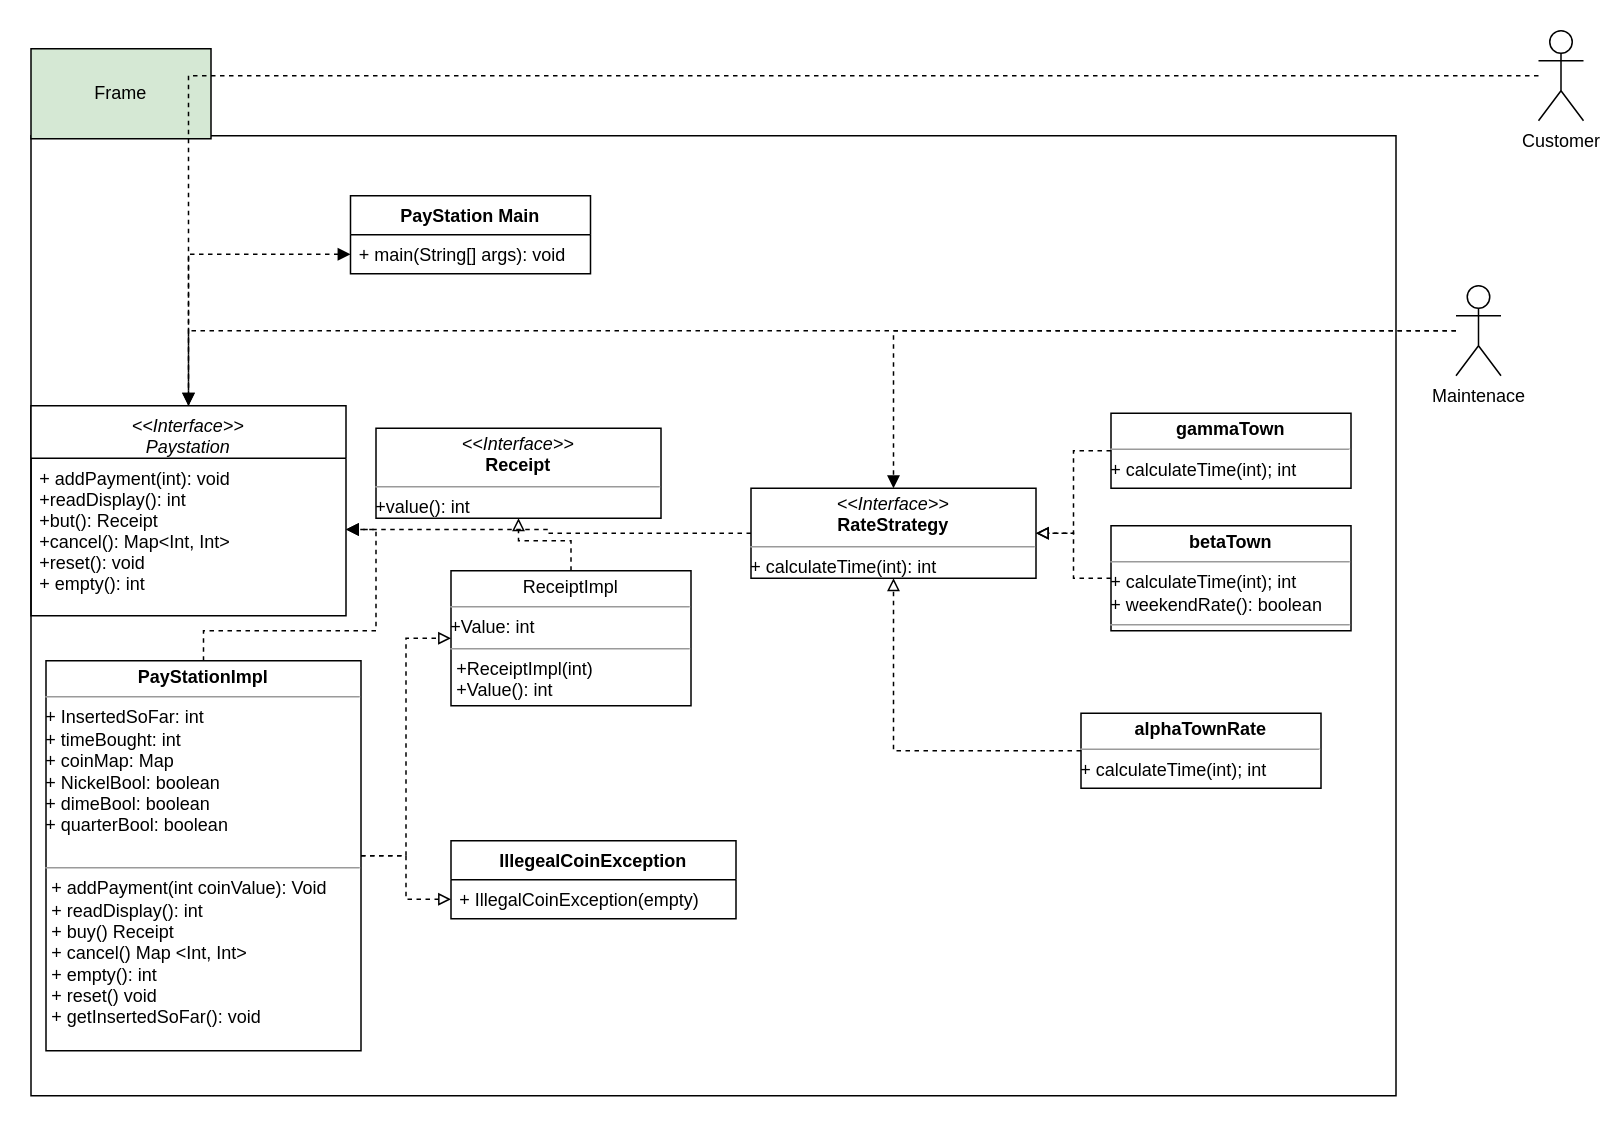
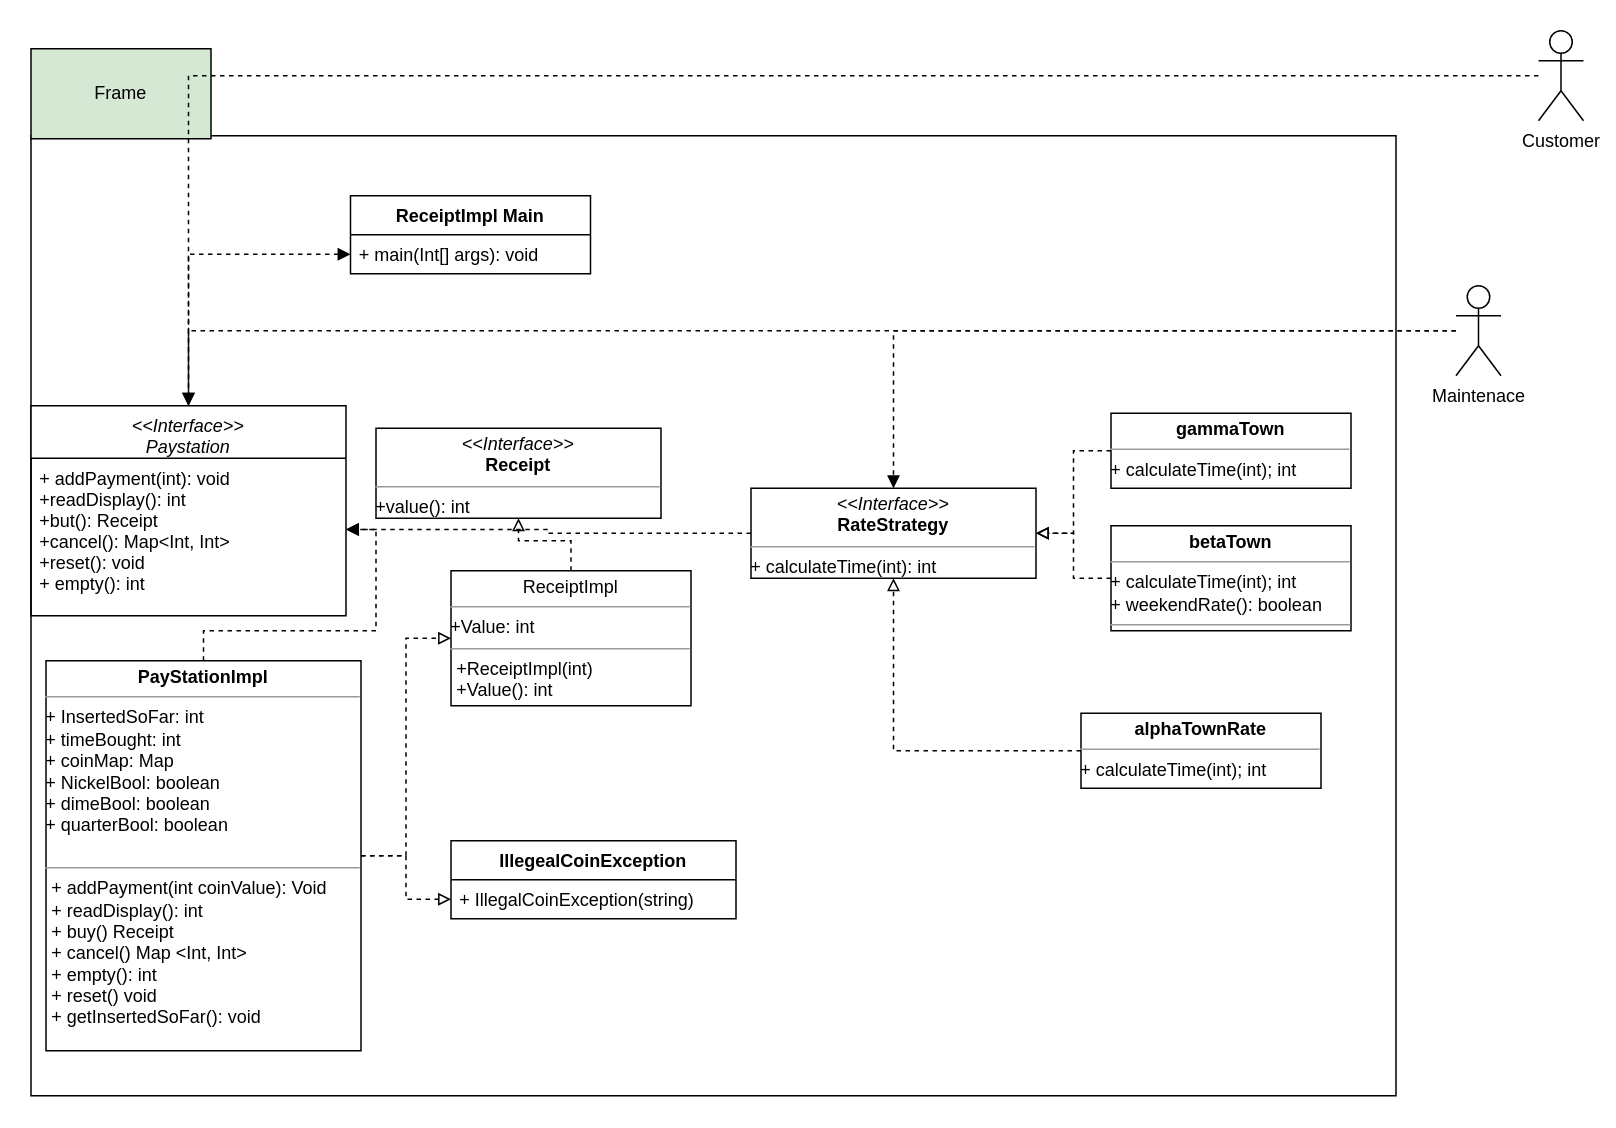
node "PayStation Main": label "PayStation Main" -> "ReceiptImpl Main"
node "+ main(String[] args): void": label "+ main(String[] args): void" -> "+ main(Int[] args): void"
node "+ IllegalCoinException(empty)": label "+ IllegalCoinException(empty)" -> "+ IllegalCoinException(string)"
